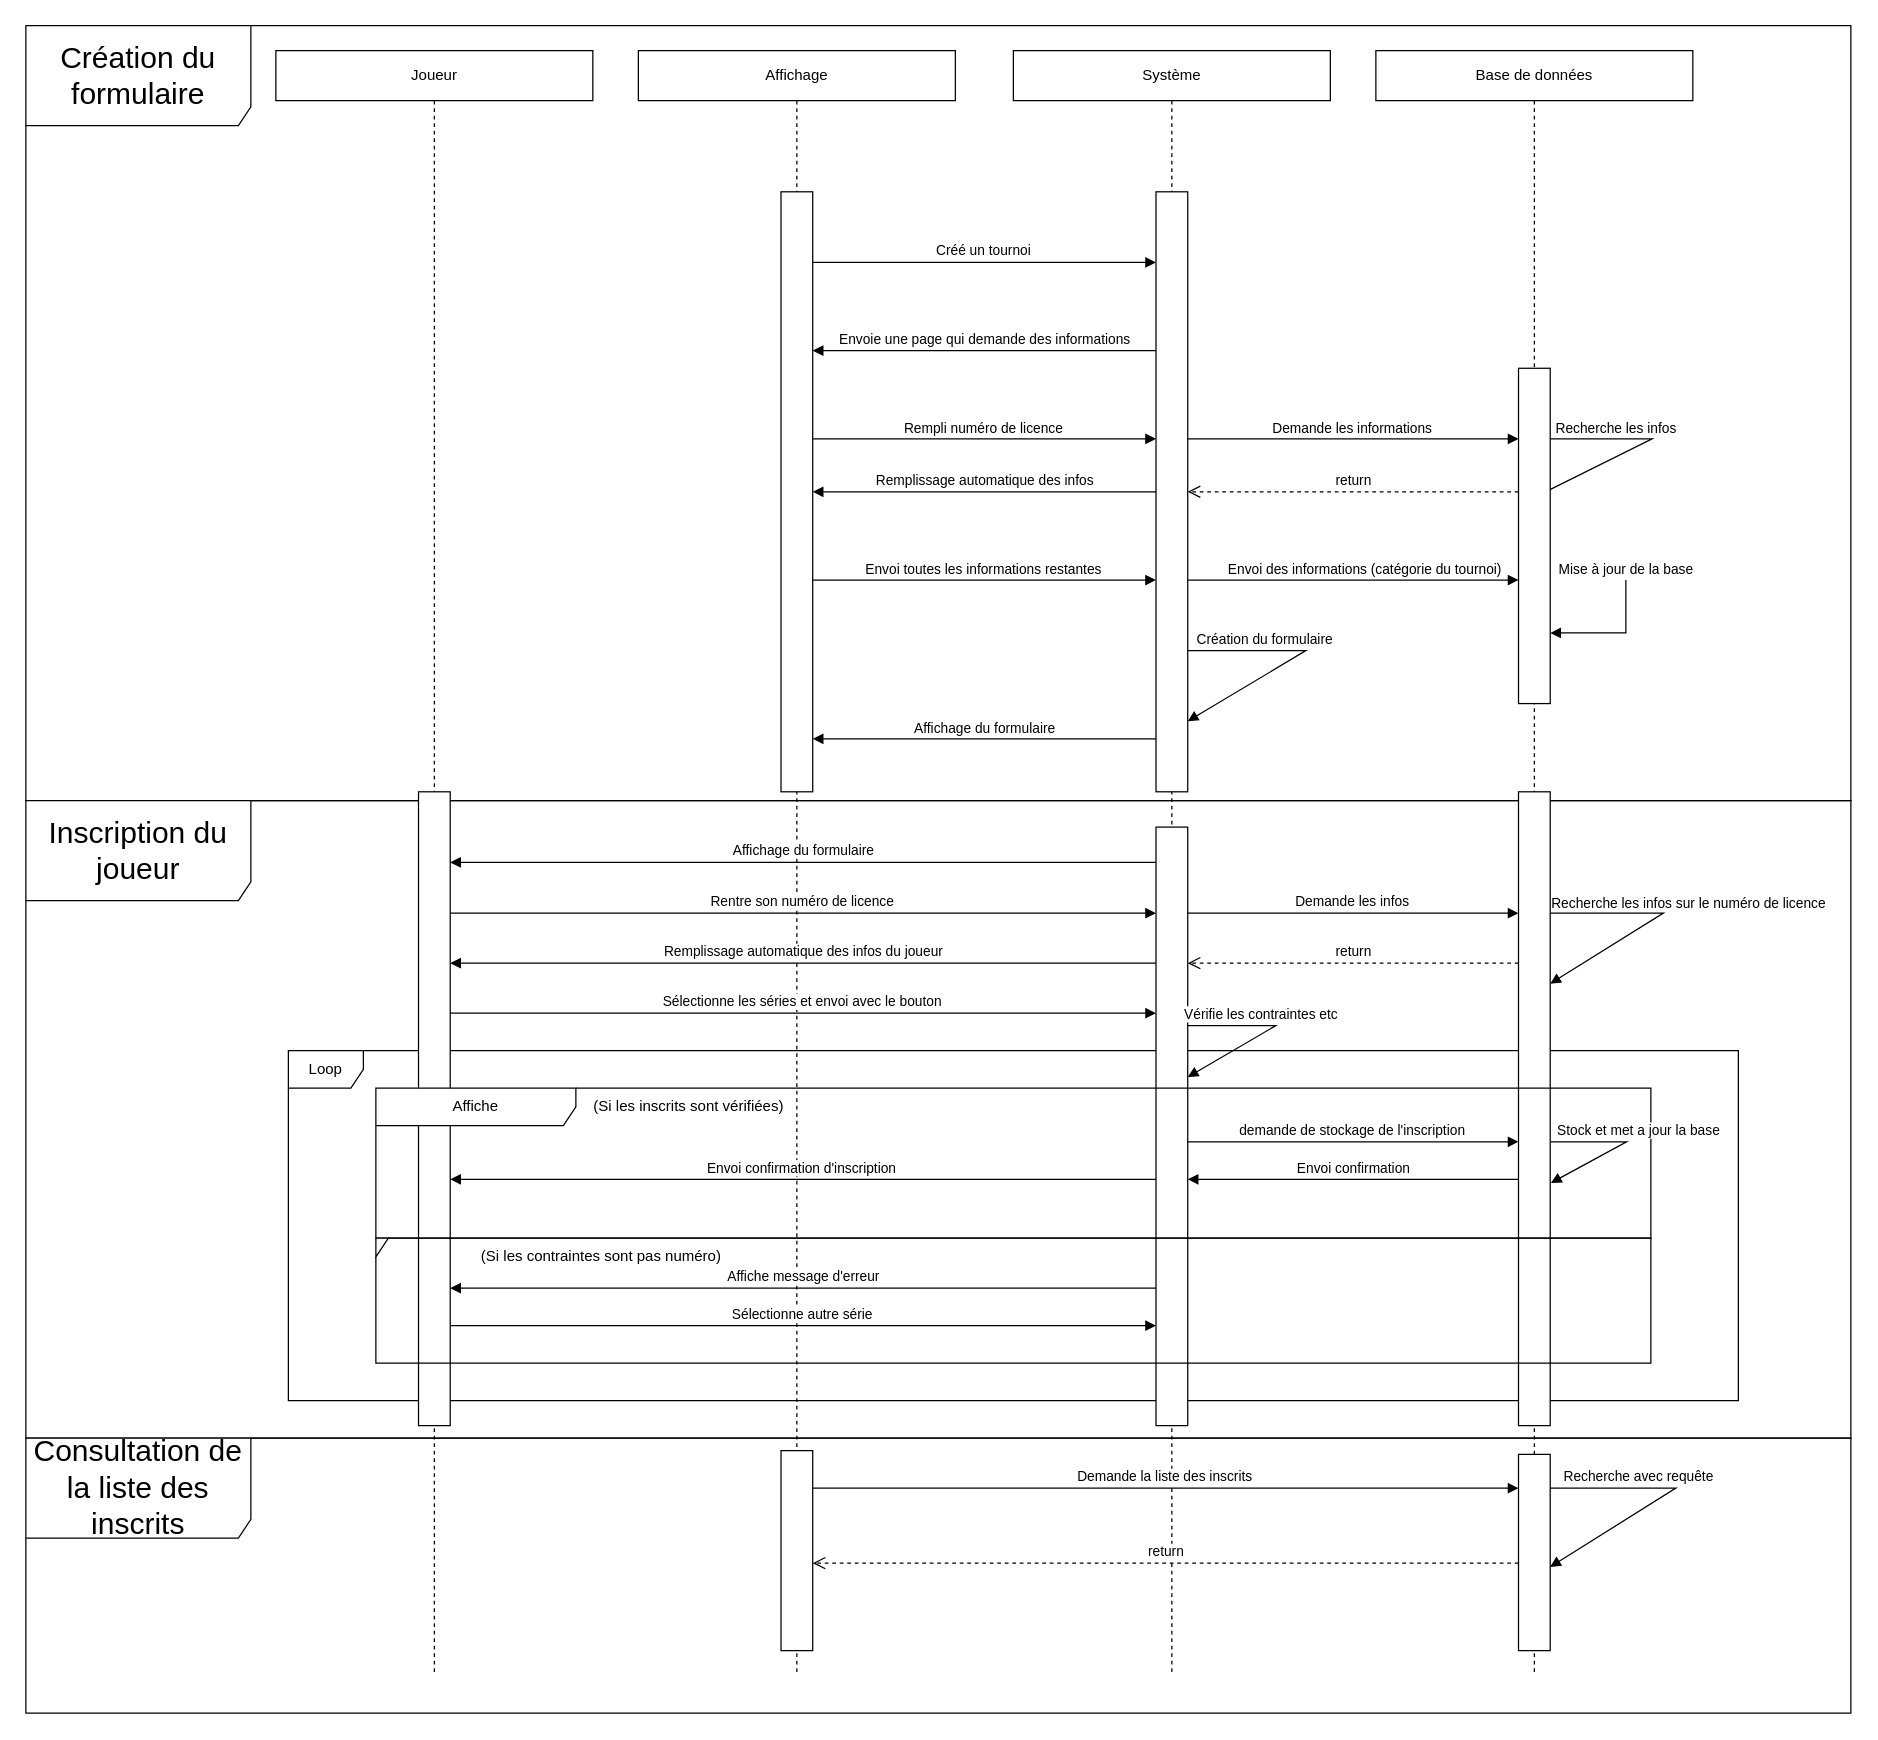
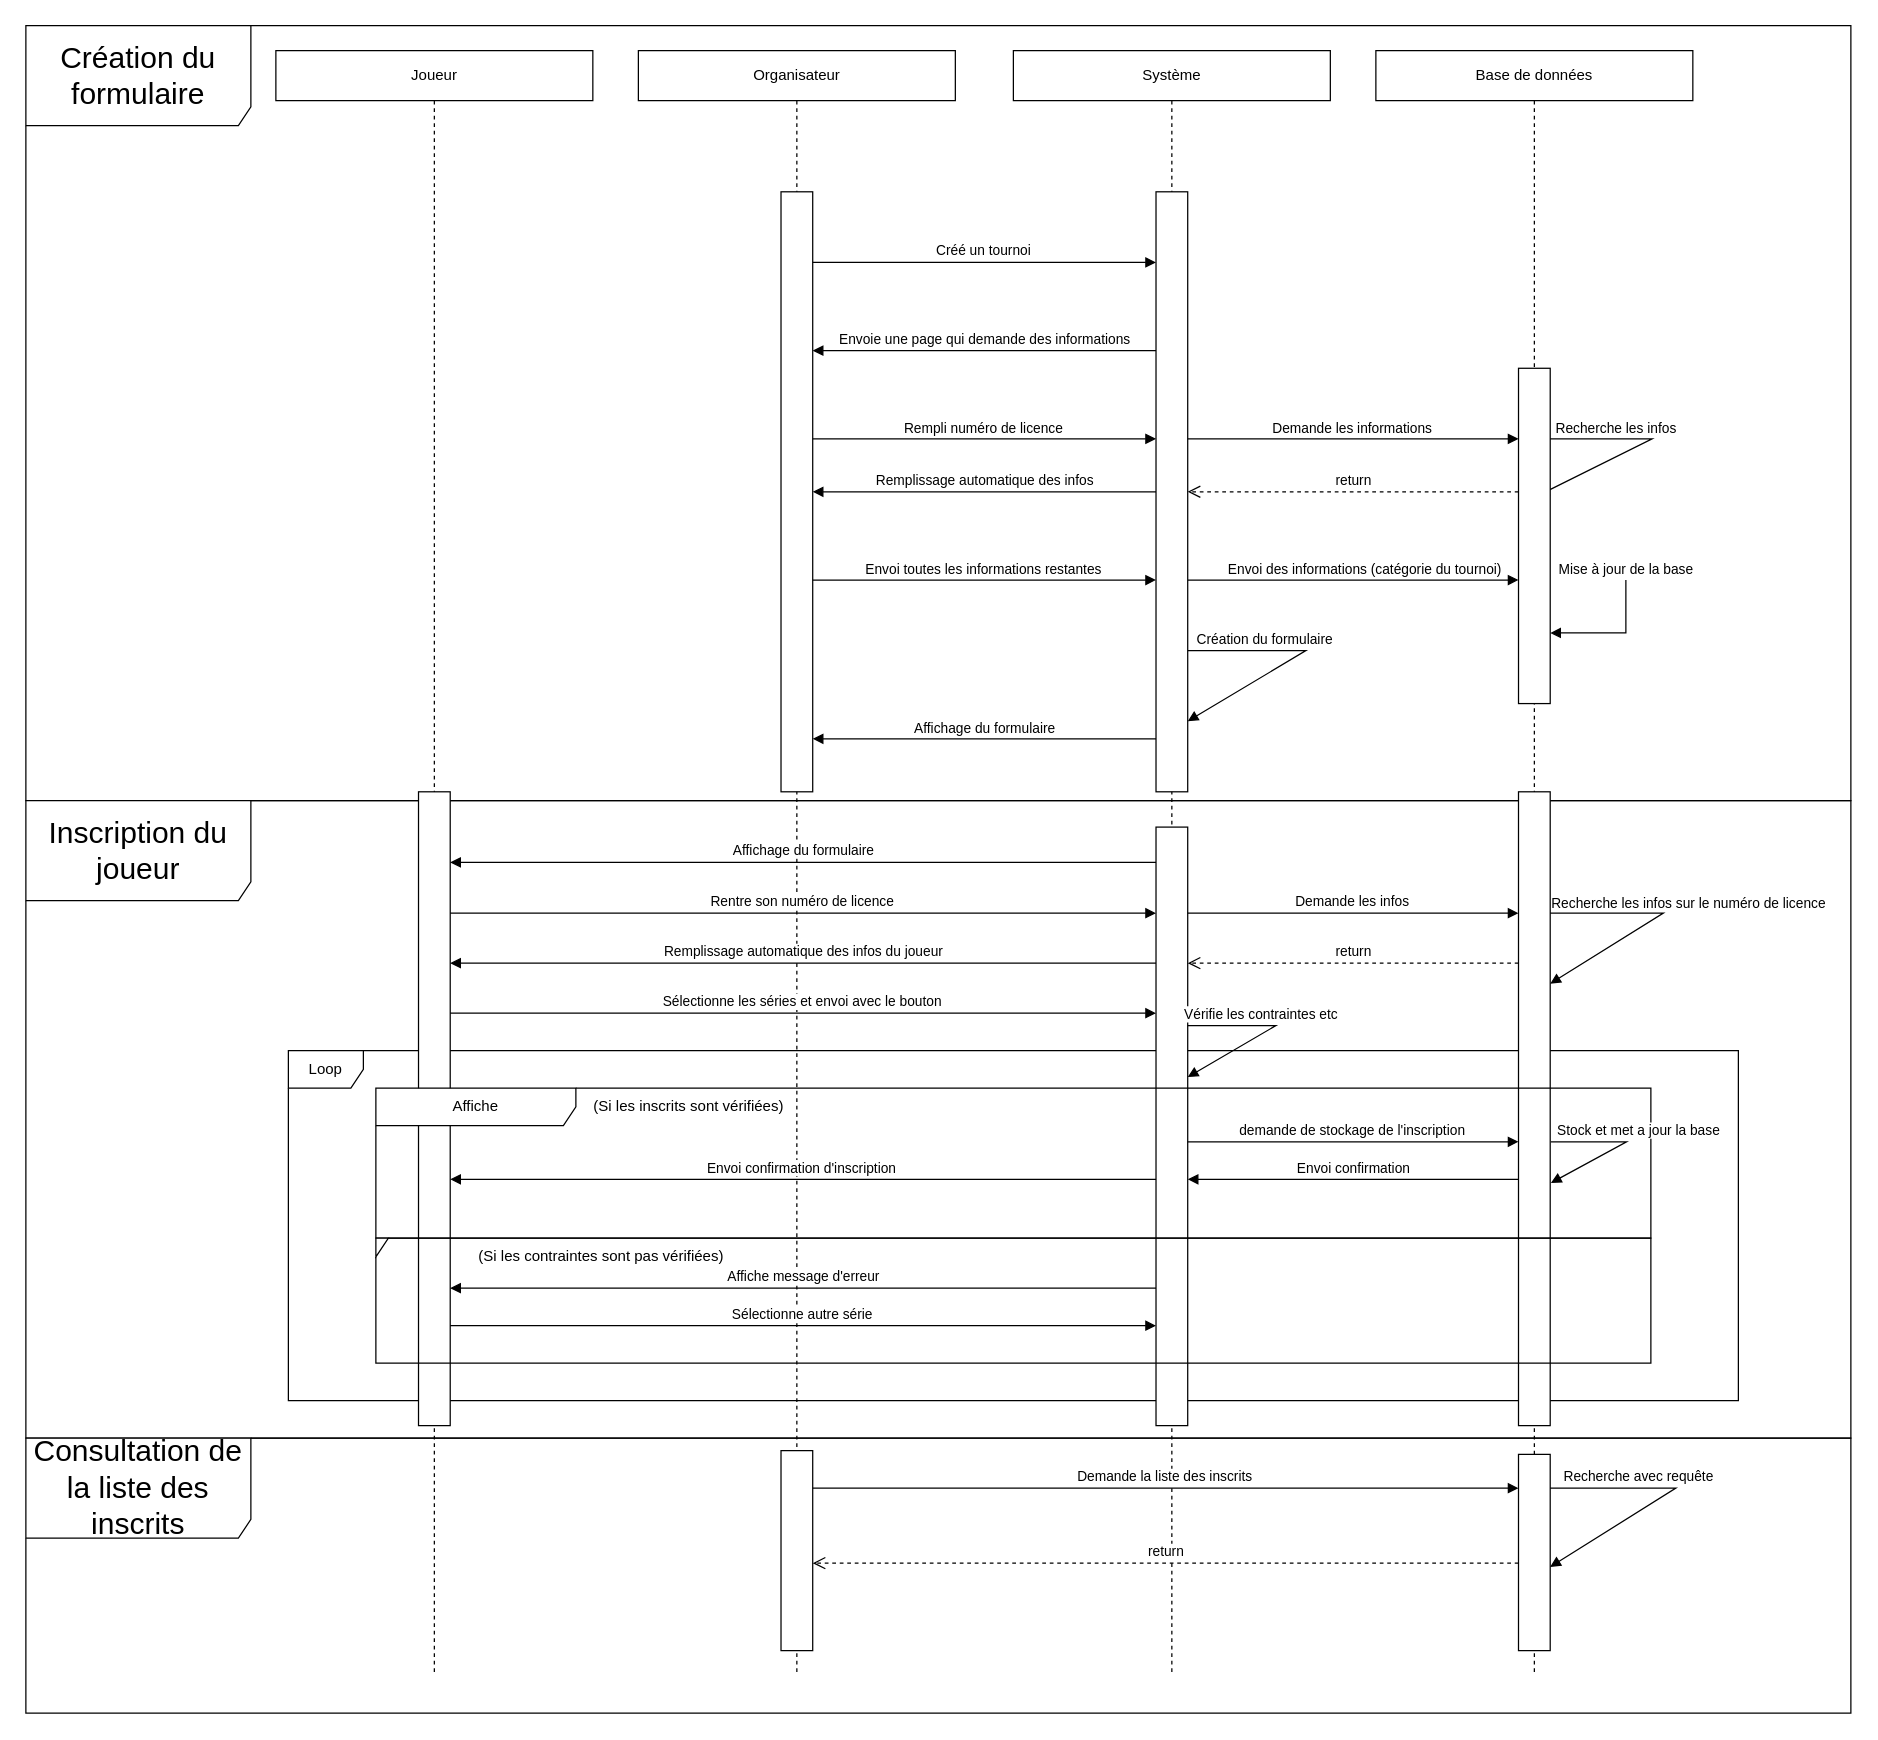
node "Affichage": label "Affichage" -> "Organisateur"
node "(Si les contraintes sont pas numéro)": label "(Si les contraintes sont pas numéro)" -> "(Si les contraintes sont pas vérifiées)"
